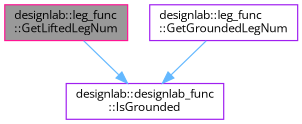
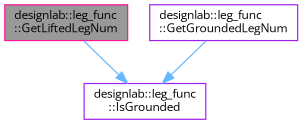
node "designlab::designlab_func ::IsGrounded": label "designlab::designlab_func ::IsGrounded" -> "designlab::leg_func ::IsGrounded"
